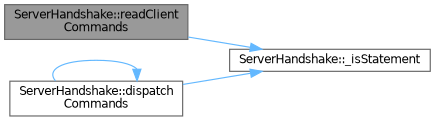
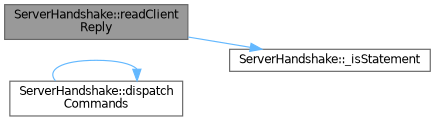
node "ServerHandshake::readClient Commands": label "ServerHandshake::readClient Commands" -> "ServerHandshake::readClient Reply"
edge "ServerHandshake::dispatch Commands" -> "ServerHandshake::_isStatement": removed
